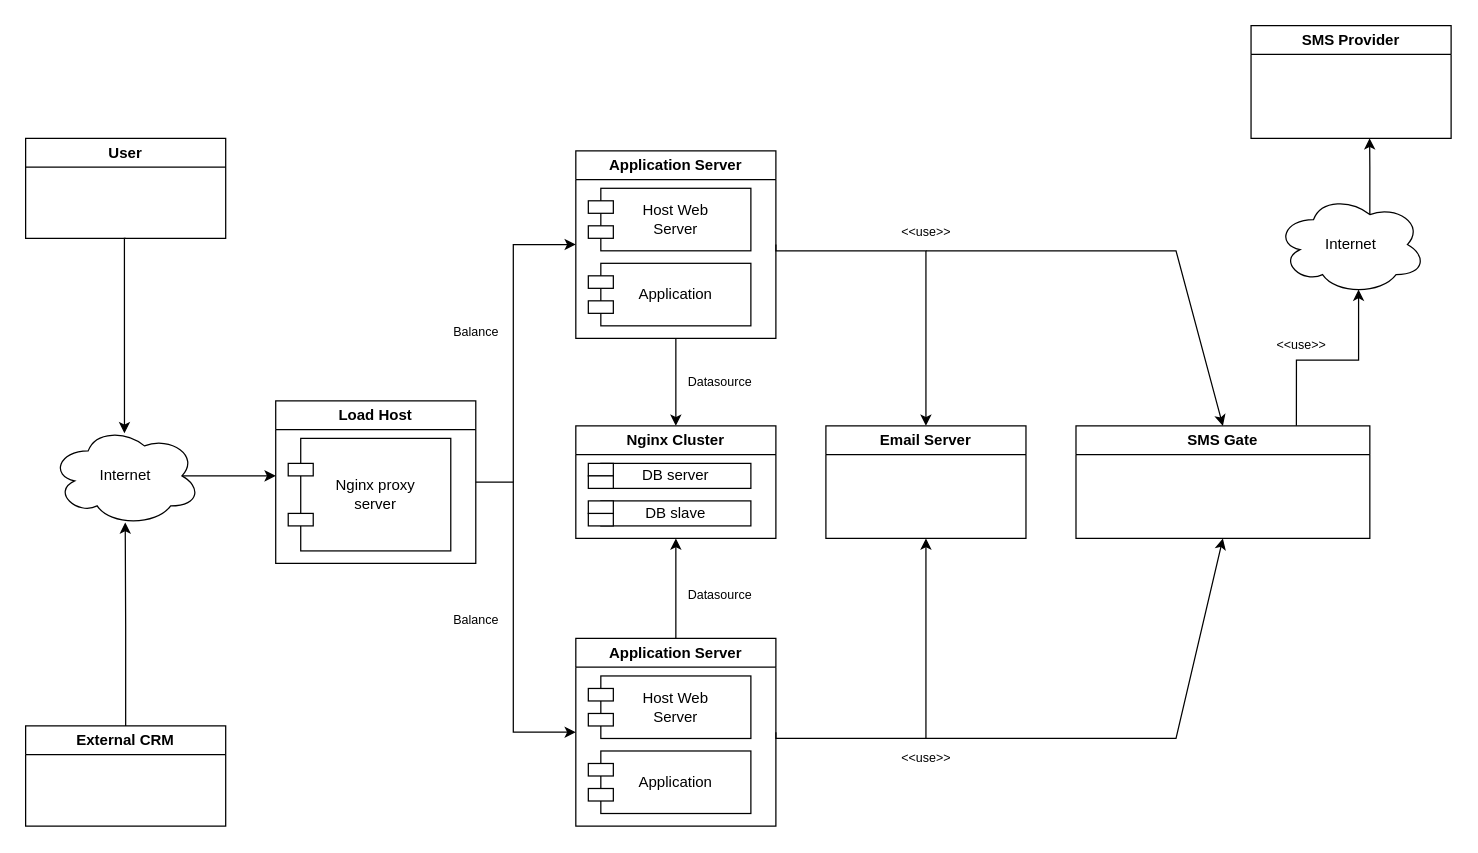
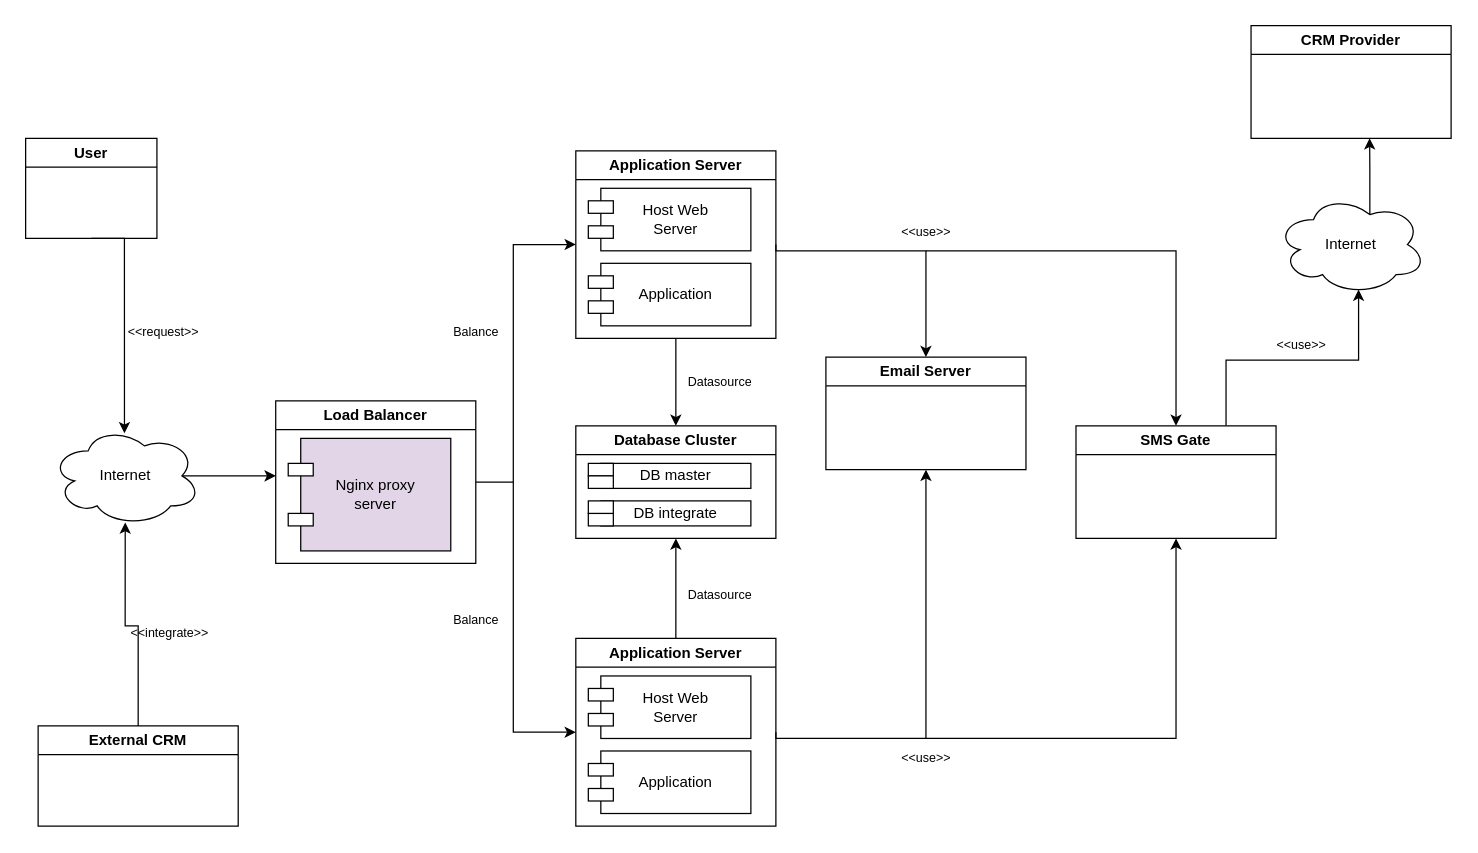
node "SMS Provider": label "SMS Provider" -> "CRM Provider"
node "User": size 200x100 -> 131x100
node "<<request>>": added
node "Load Host": label "Load Host" -> "Load Balancer"
node "Nginx Cluster": label "Nginx Cluster" -> "Database Cluster"
node "DB server": label "DB server" -> "DB master"
node "Email Server": moved (926, 482) -> (926, 413)
node "SMS Gate": size 294x113 -> 200x113
node "Nginx proxy server": fillcolor #ffffff -> #e1d5e7
node "DB slave": label "DB slave" -> "DB integrate"
node "<<integrate>>": added
node "External CRM": moved (126, 776) -> (138, 776)
